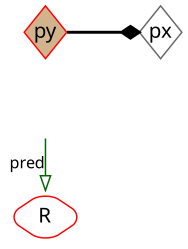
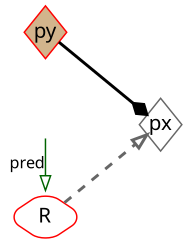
edge "R" -> "px": added
